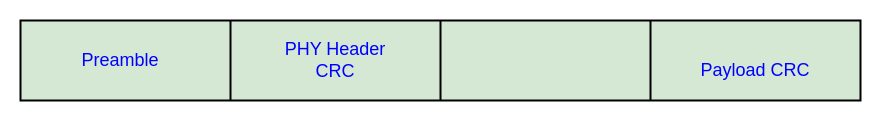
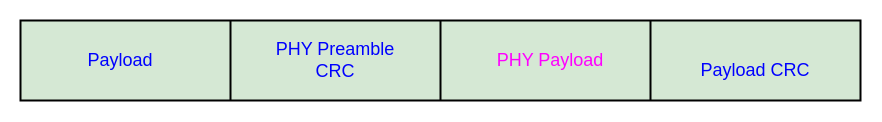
node "Preamble": label "Preamble" -> "Payload"
node "PHY Header CRC": label "PHY Header CRC" -> "PHY Preamble CRC"
node "PHY Payload": added
